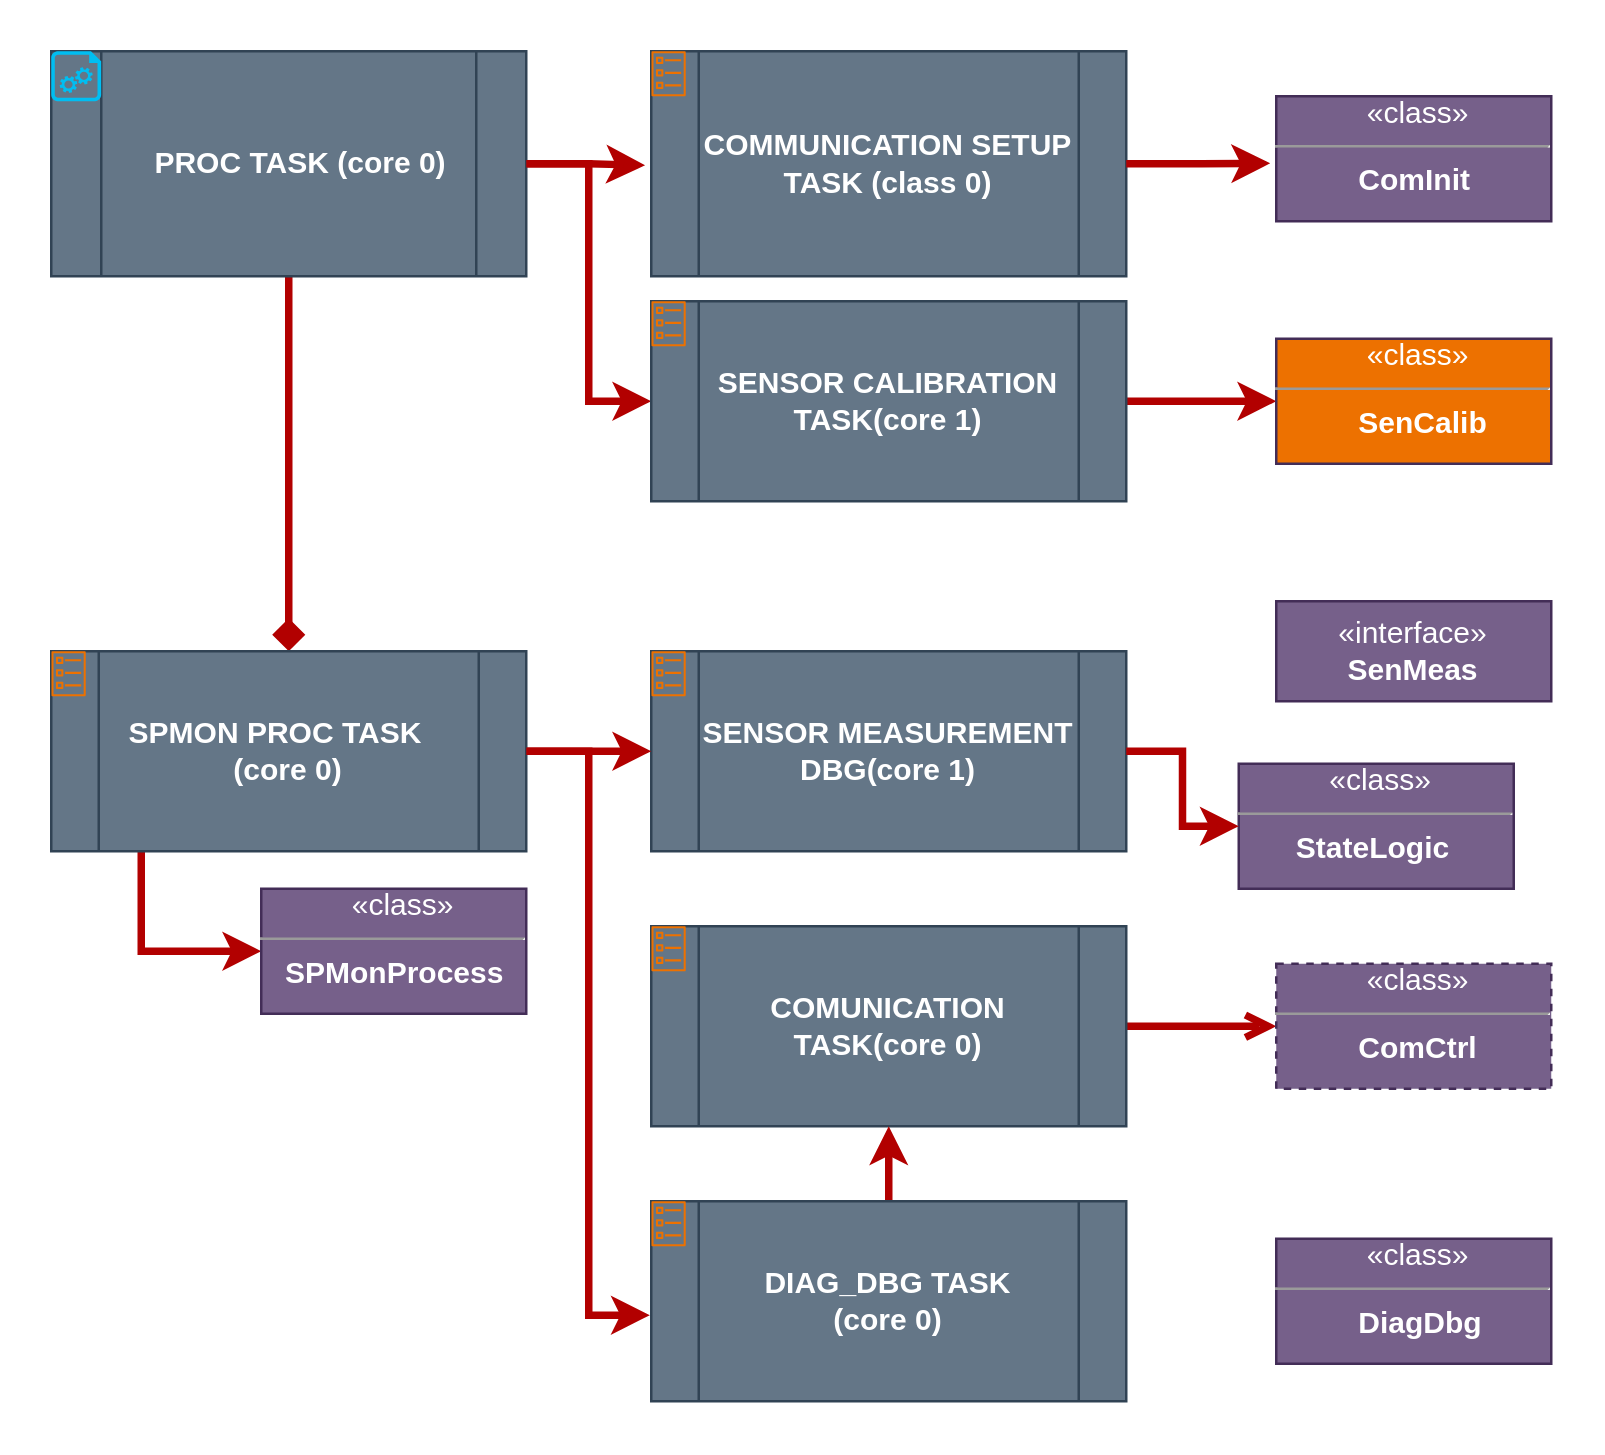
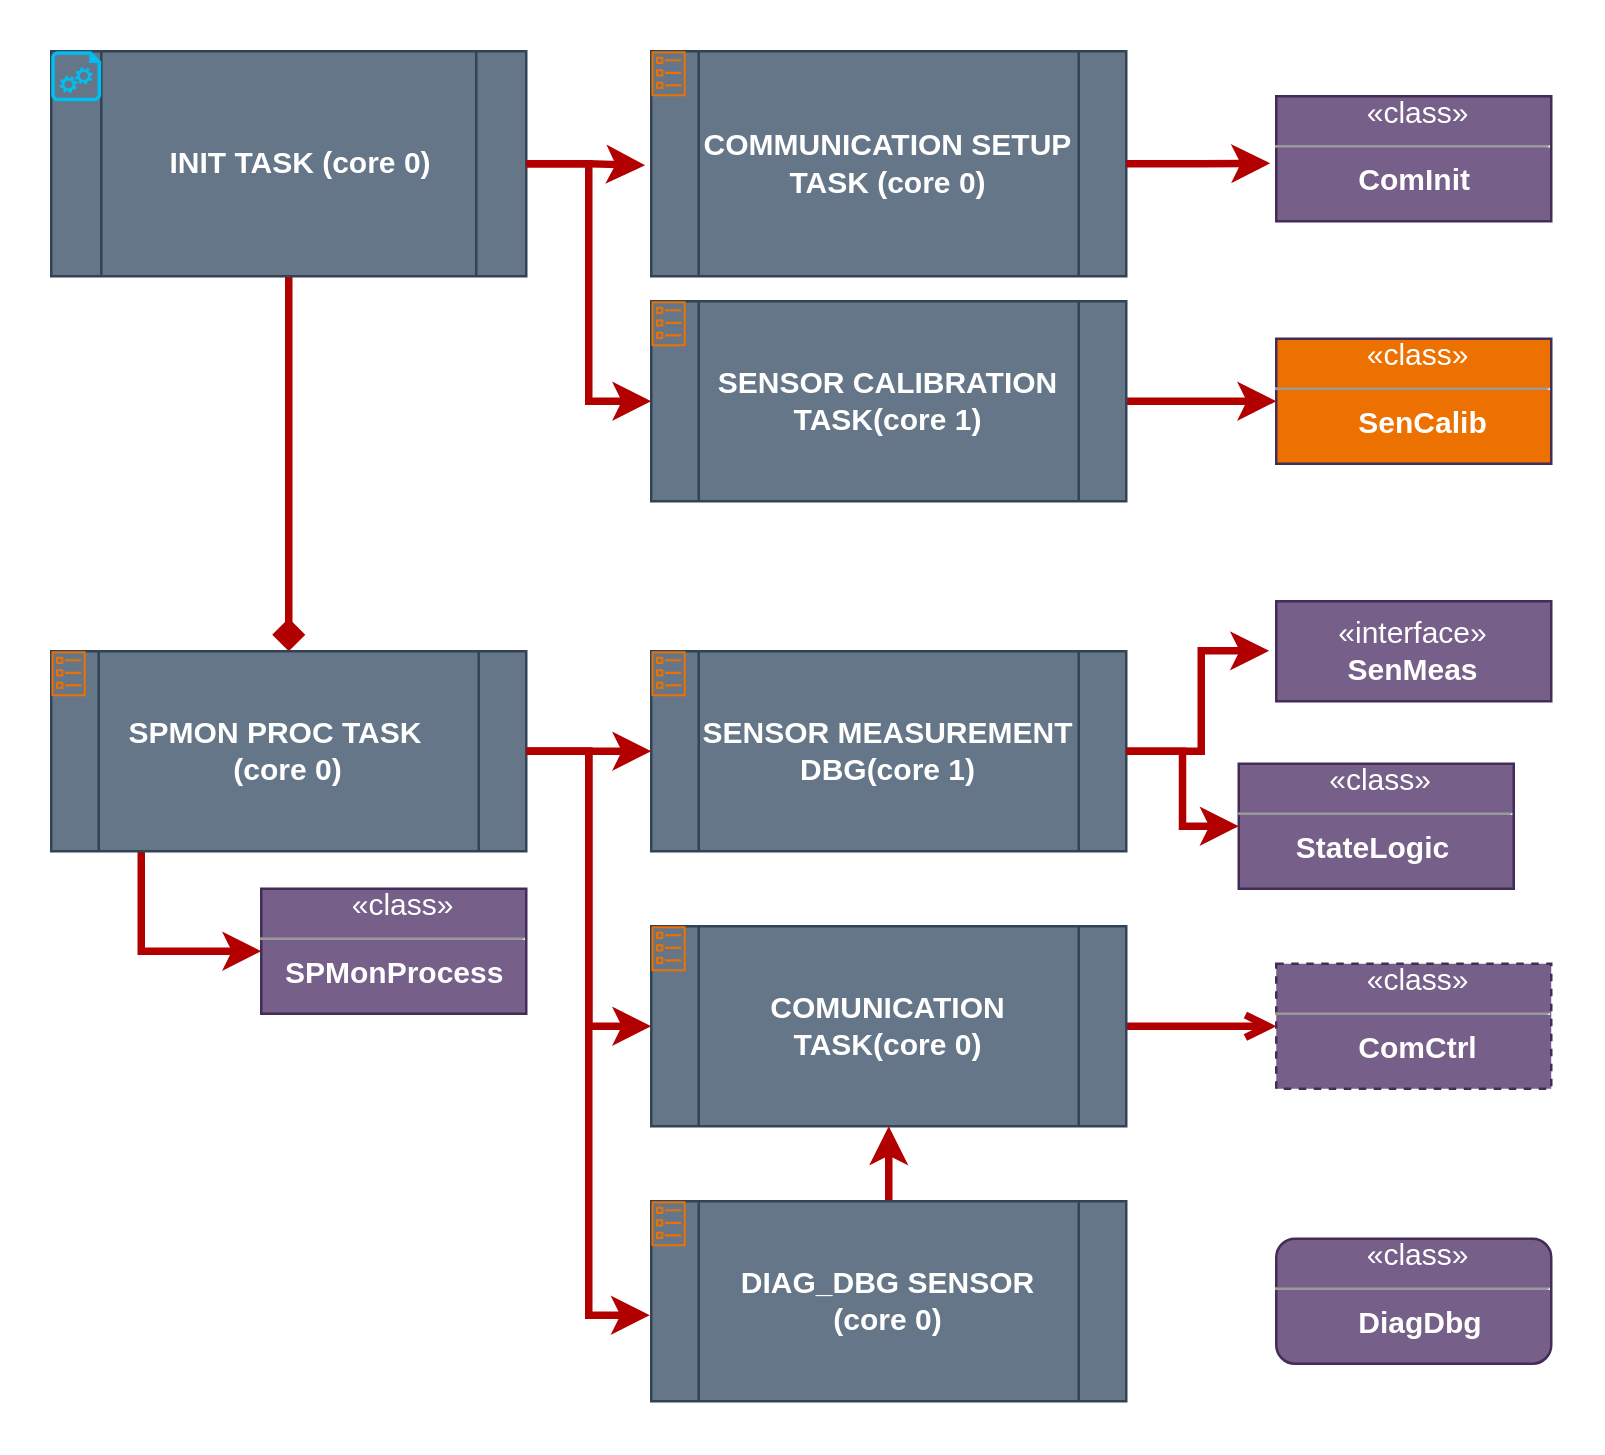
node "PROC TASK (core 0)": label "PROC TASK (core 0)" -> "INIT TASK (core 0)"
node "COMMUNICATION SETUP TASK (class 0)": label "COMMUNICATION SETUP TASK (class 0)" -> "COMMUNICATION SETUP TASK (core 0)"
edge "SENSOR MEASUREMENT DBG(core 1)" -> "«interface» SenMeas": added
edge "SPMON PROC TASK (core 0)" -> "COMUNICATION TASK(core 0)": added
node "DIAG_DBG TASK (core 0)": label "DIAG_DBG TASK (core 0)" -> "DIAG_DBG SENSOR (core 0)"
node "«class» DiagDbg": shape rectangle -> rounded rectangle
